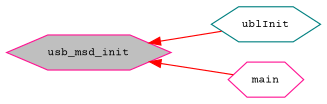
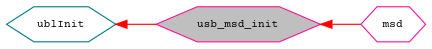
edge "ublInit" -> "usb_msd_init": reversed
node "main": label "main" -> "msd"
